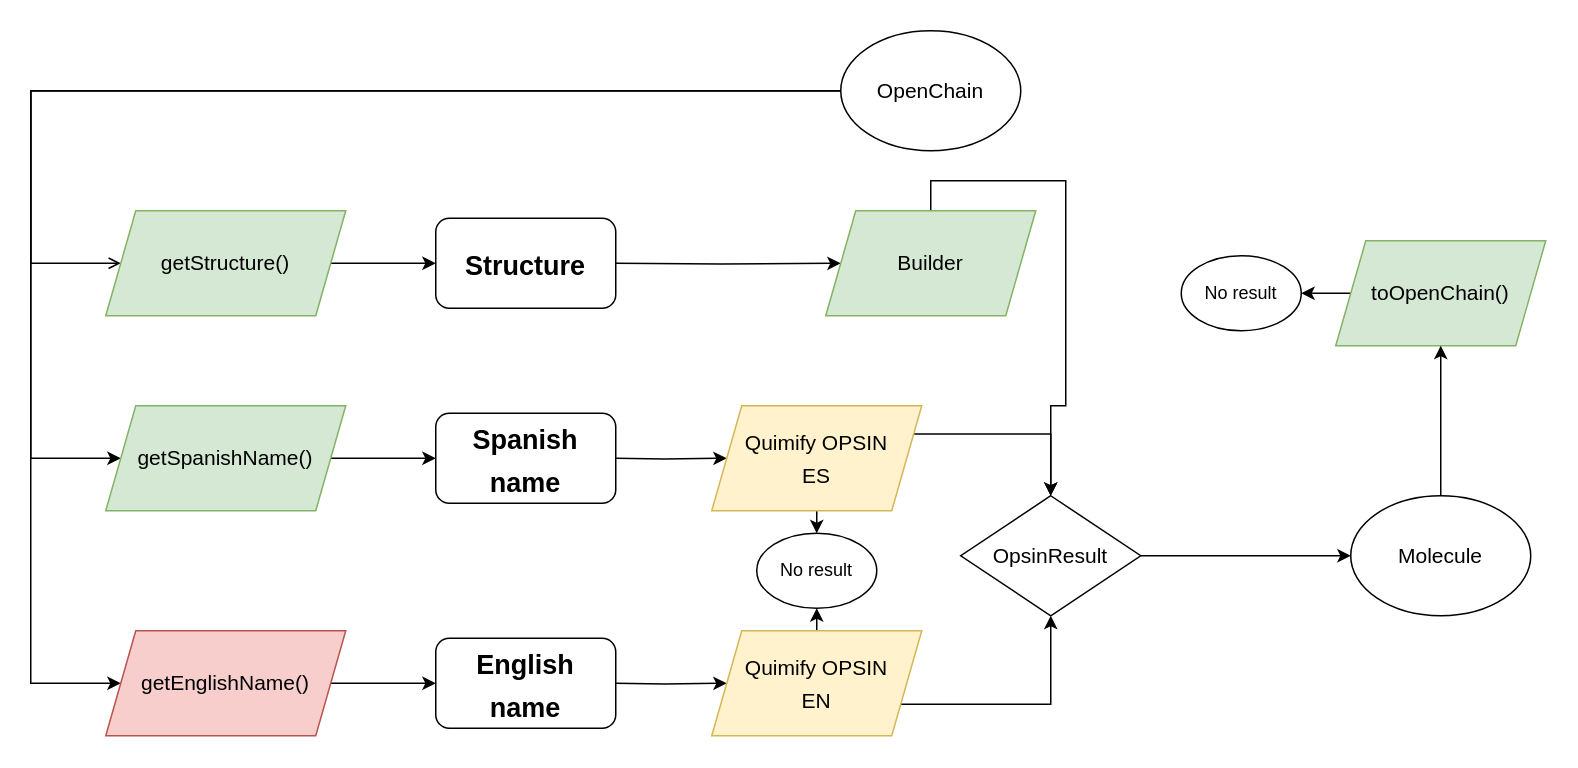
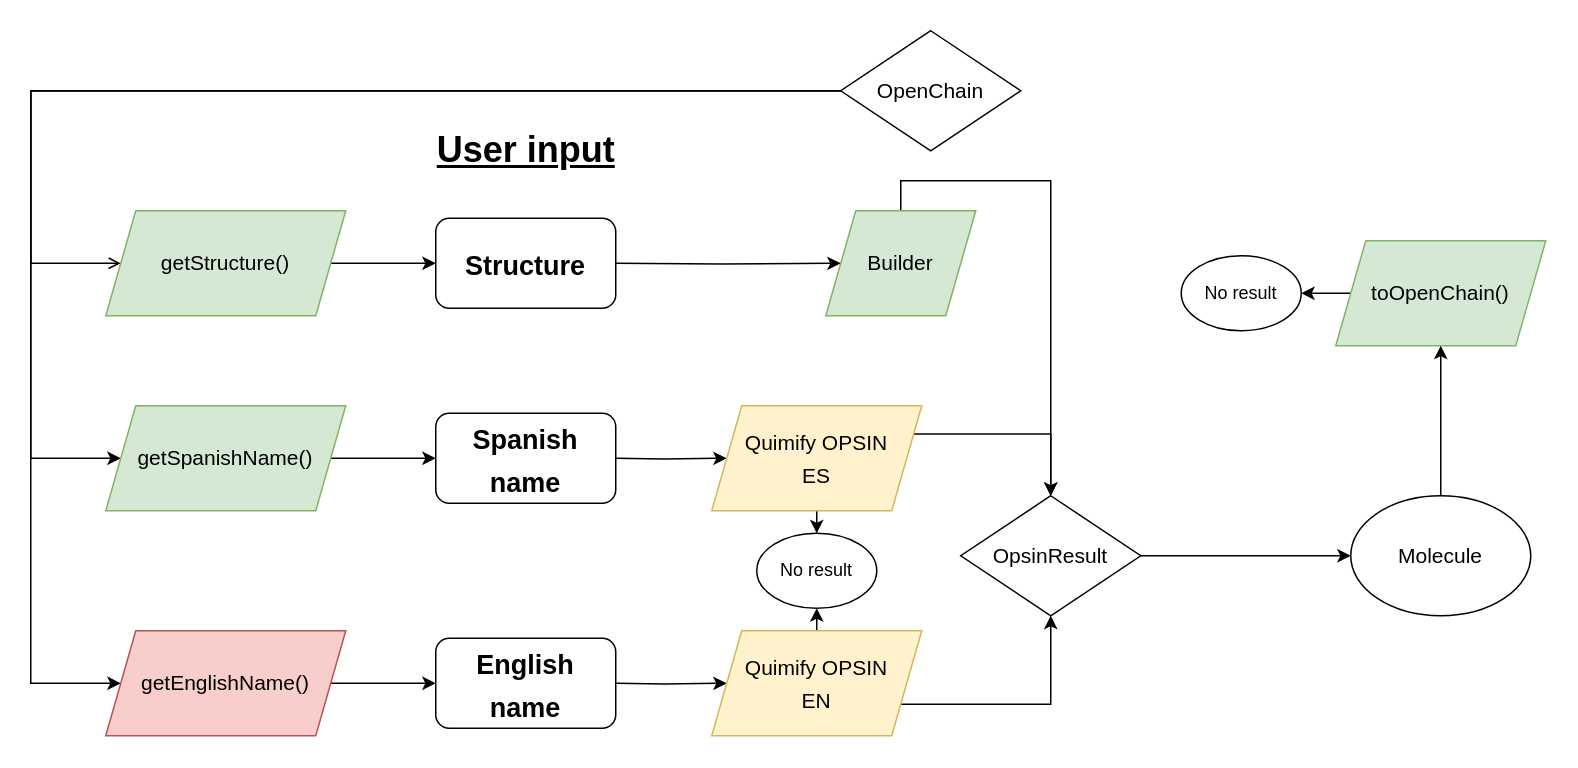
node "OpenChain": shape ellipse -> diamond
node "User input": added
node "Builder": size 210x105 -> 150x105
